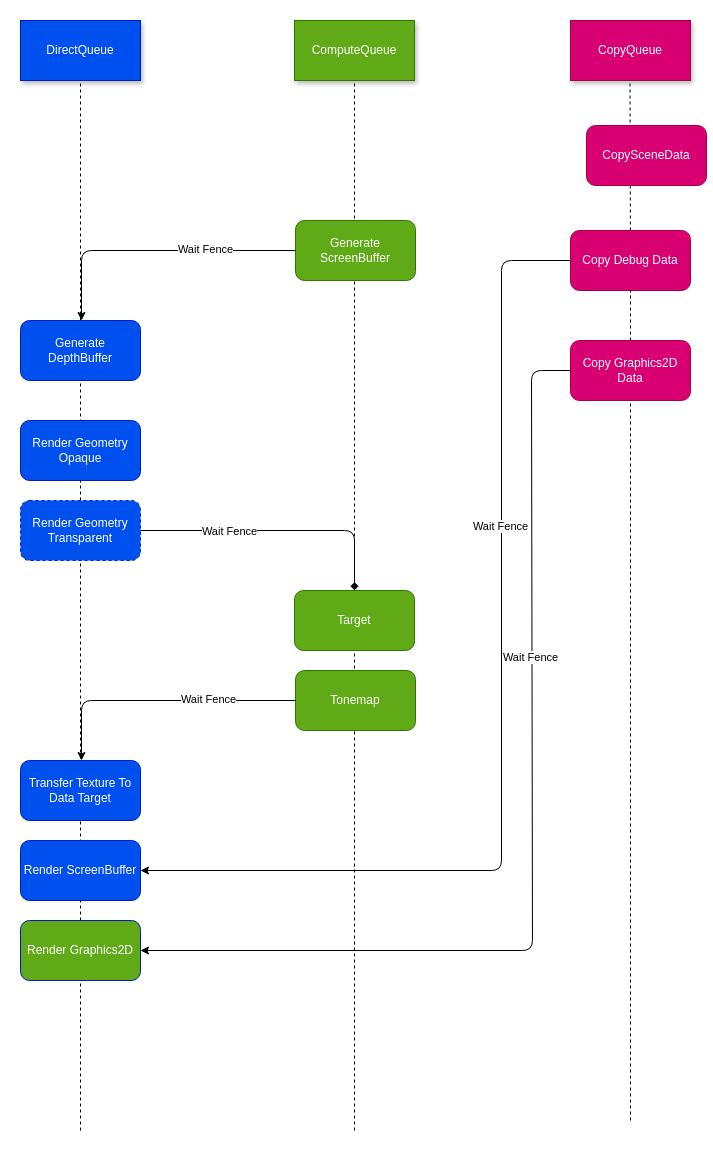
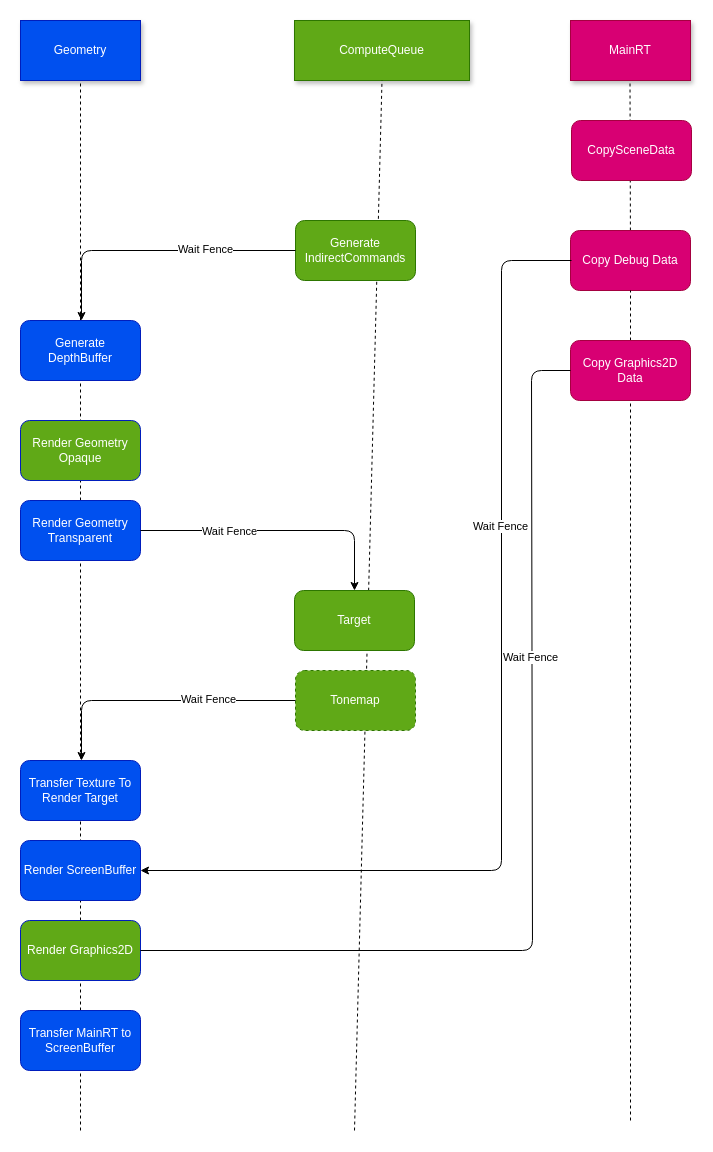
node "DirectQueue": label "DirectQueue" -> "Geometry"
node "ComputeQueue": size 120x60 -> 175x60
node "CopyQueue": label "CopyQueue" -> "MainRT"
node "CopySceneData": moved (647, 156) -> (632, 151)
node "Generate ScreenBuffer": label "Generate ScreenBuffer" -> "Generate IndirectCommands"
node "Render Geometry Opaque": fillcolor #0050ef -> #60a917
node "Render Geometry Transparent": style dashed -> solid
edge "Render Geometry Transparent" -> "Target": arrowhead diamond -> classic
node "Tonemap": style solid -> dashed
node "Transfer Texture To Data Target": label "Transfer Texture To Data Target" -> "Transfer Texture To Render Target"
edge "Copy Graphics2D Data" -> "Render Graphics2D": arrowhead classic -> none
node "Transfer MainRT to ScreenBuffer": added
